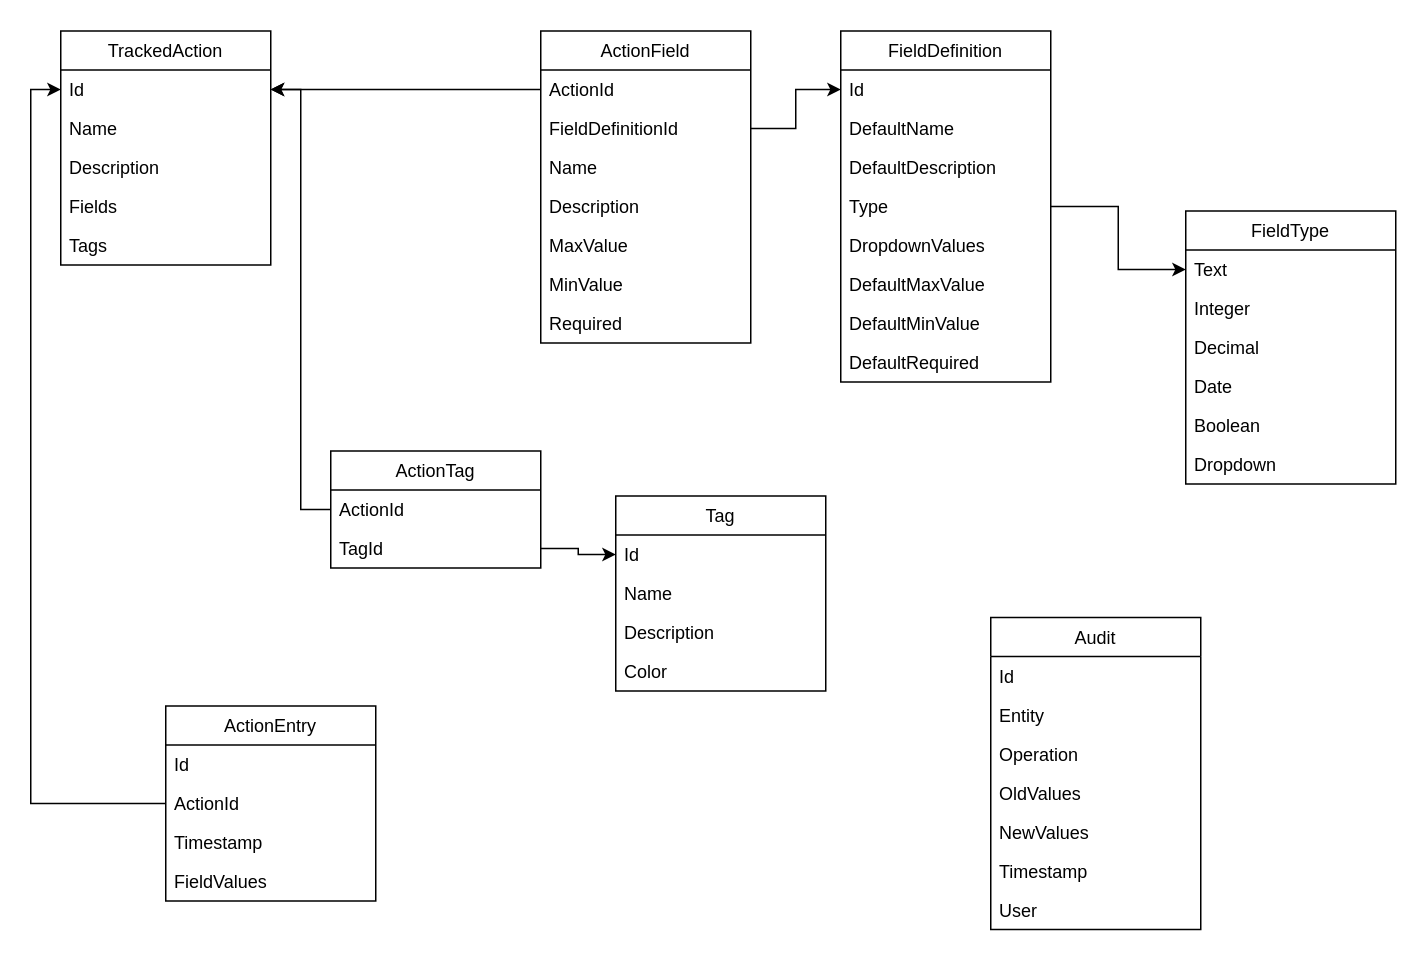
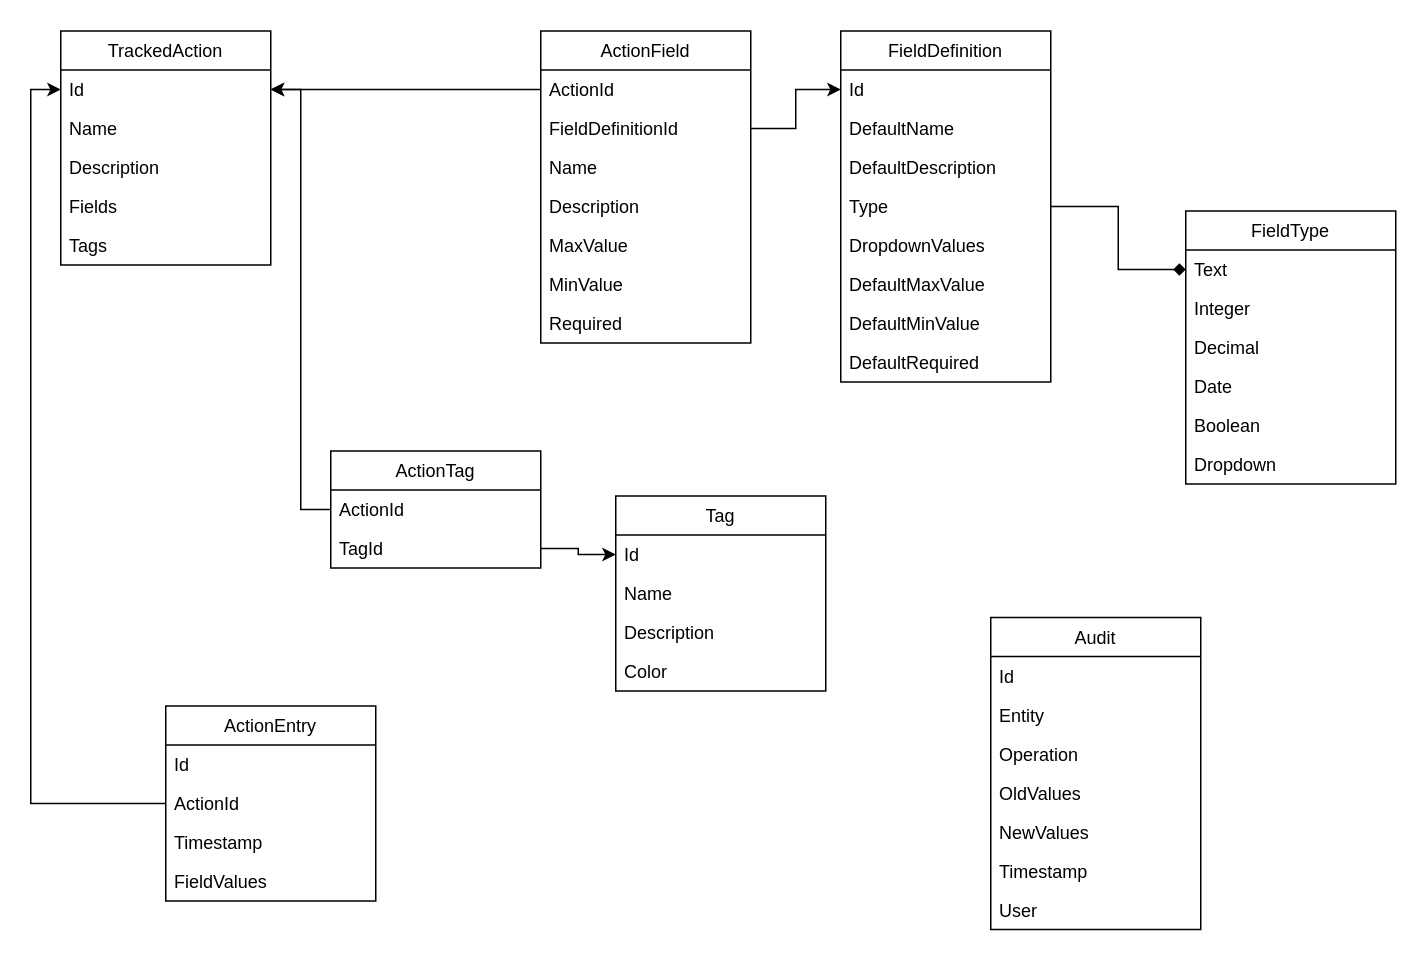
edge "Type" -> "Text": arrowhead classic -> diamond
